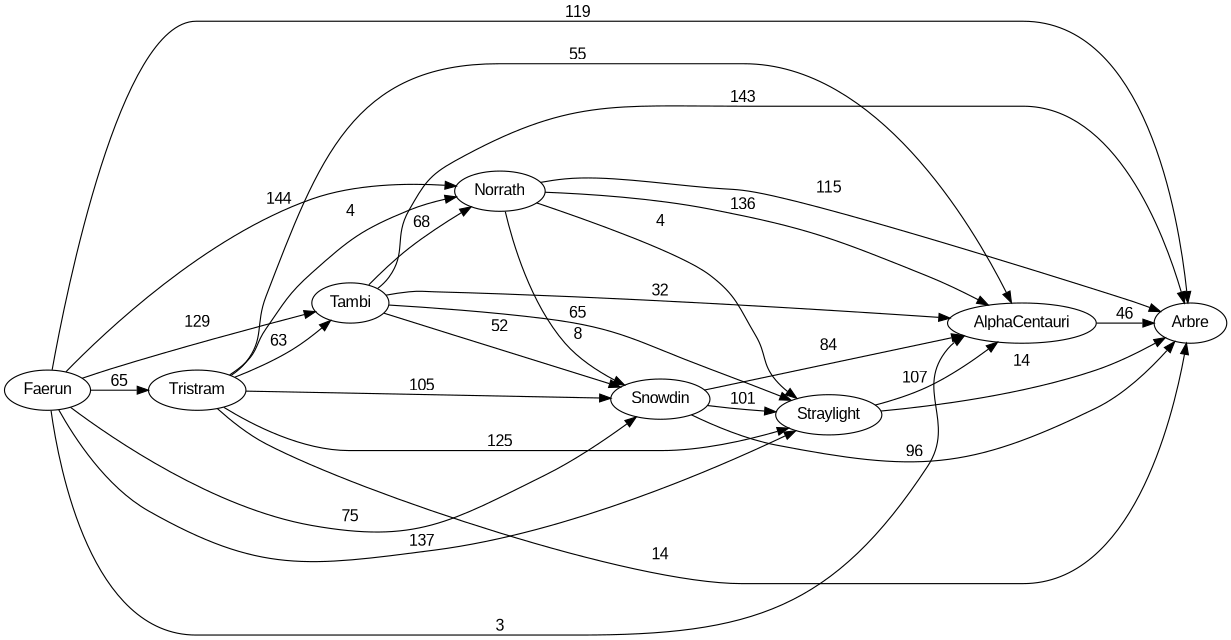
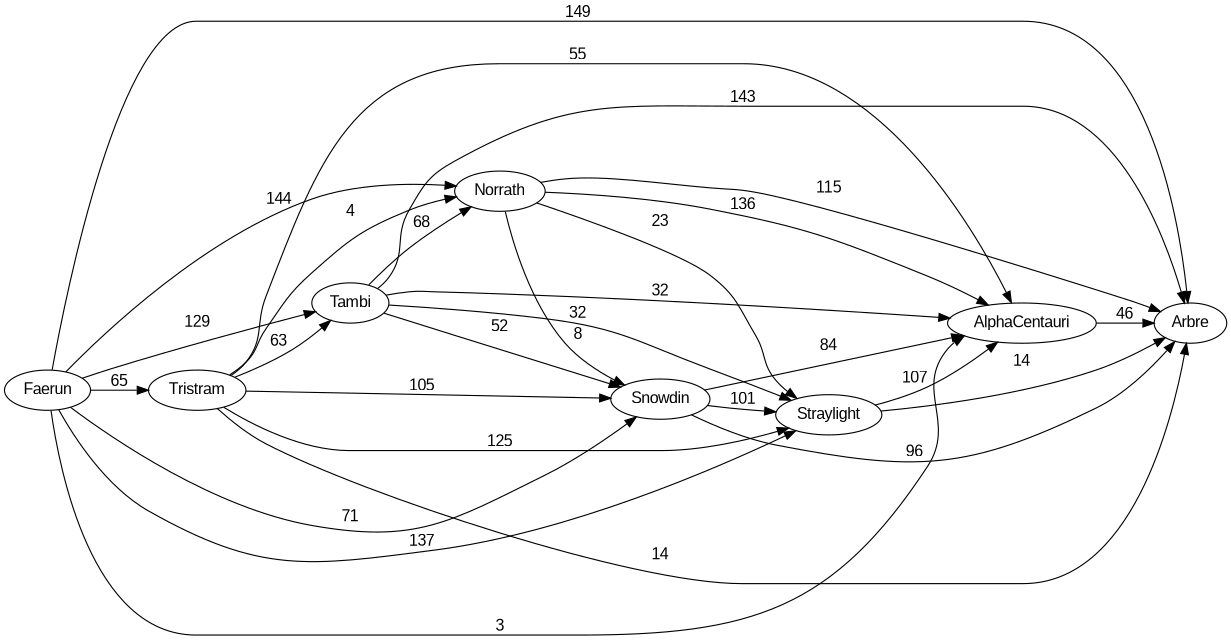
edge "Faerun" -> "Arbre": label "119" -> "149"
edge "Norrath" -> "Straylight": label "4" -> "23"
edge "Tambi" -> "Straylight": label "65" -> "32"
edge "Faerun" -> "Snowdin": label "75" -> "71"
